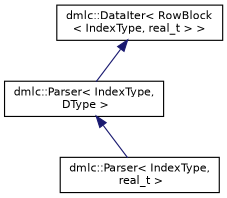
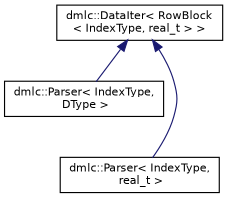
edge "dmlc::Parser< IndexType, real_t >" -> "dmlc::Parser< IndexType, DType >": now "dmlc::Parser< IndexType, real_t >" -> "dmlc::DataIter< RowBlock < IndexType, real_t > >"
